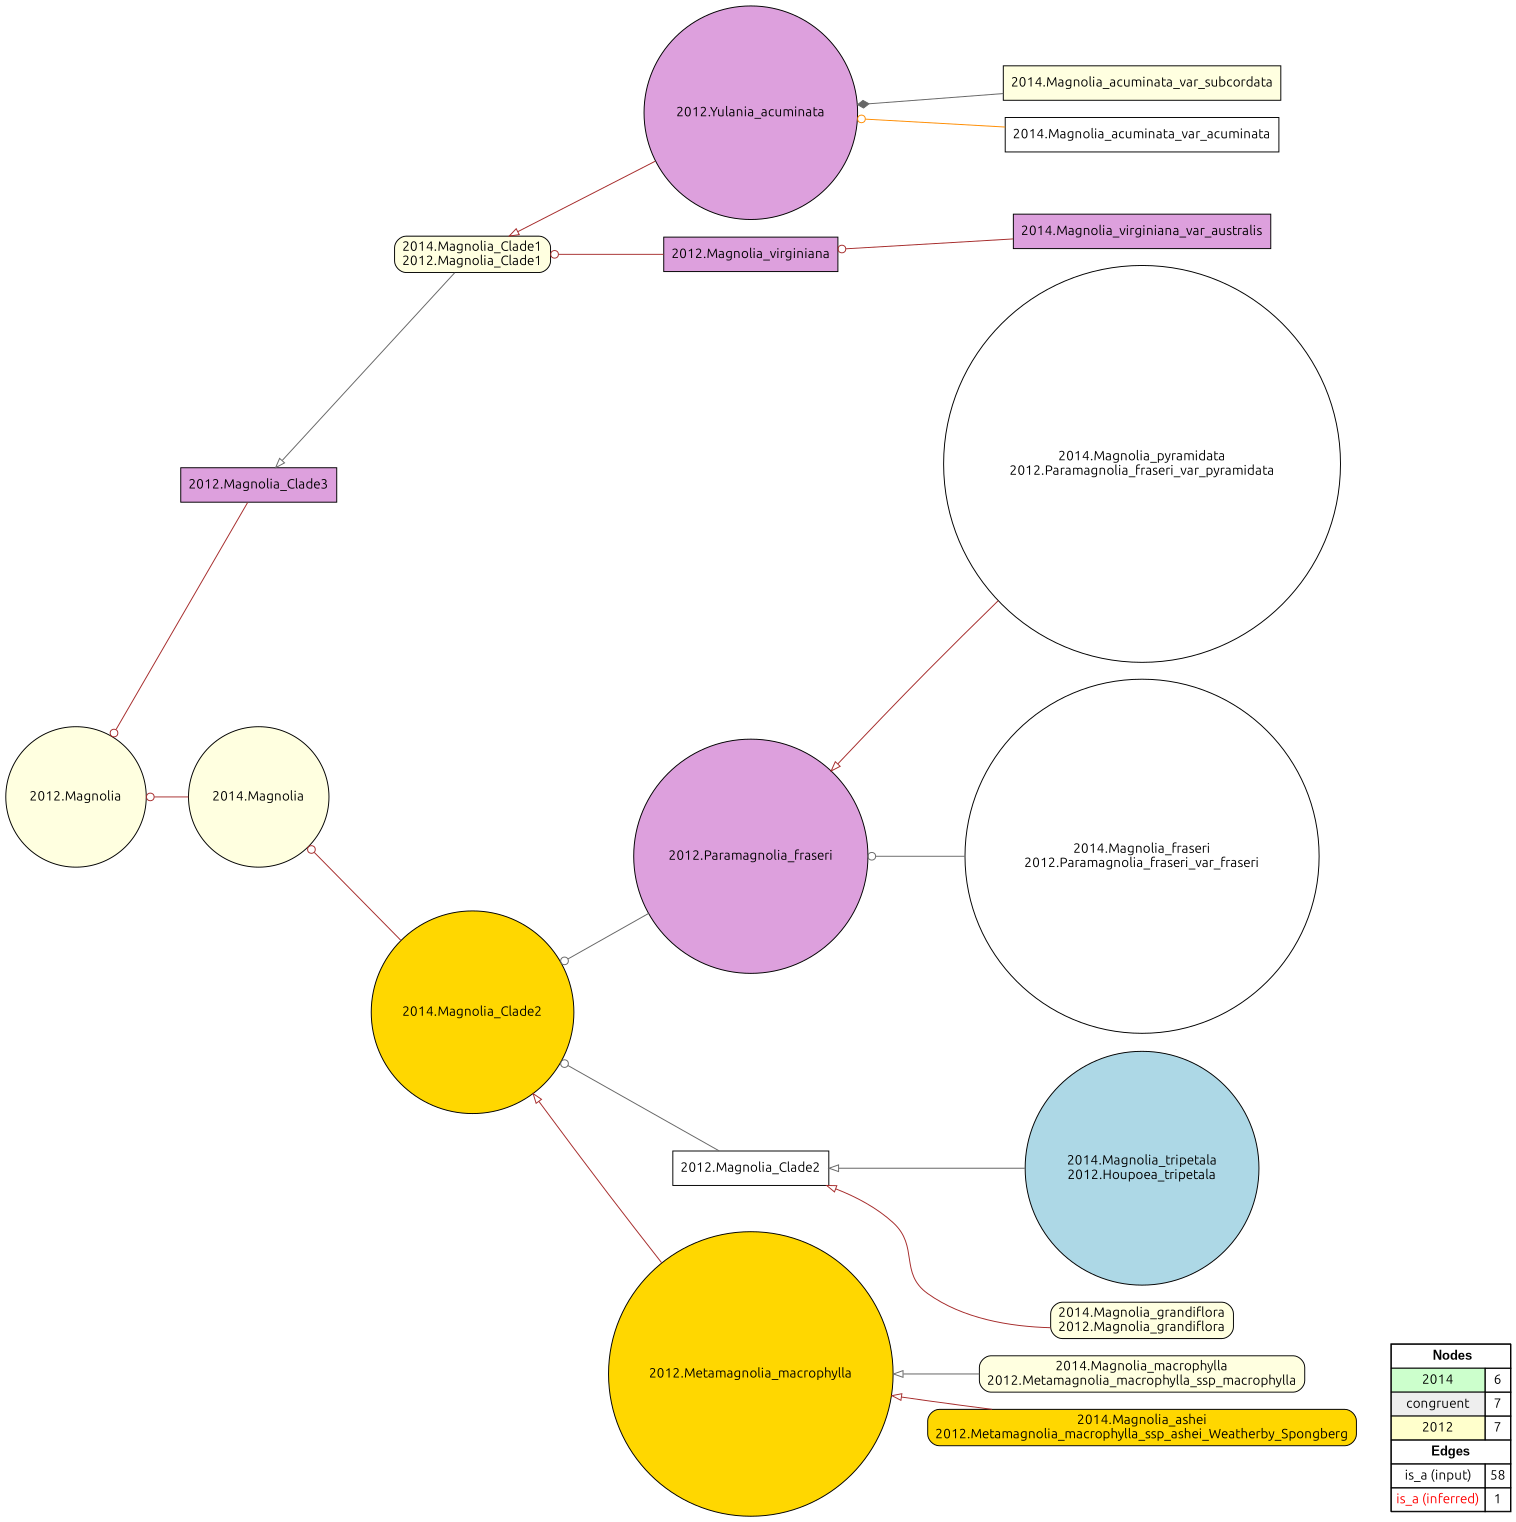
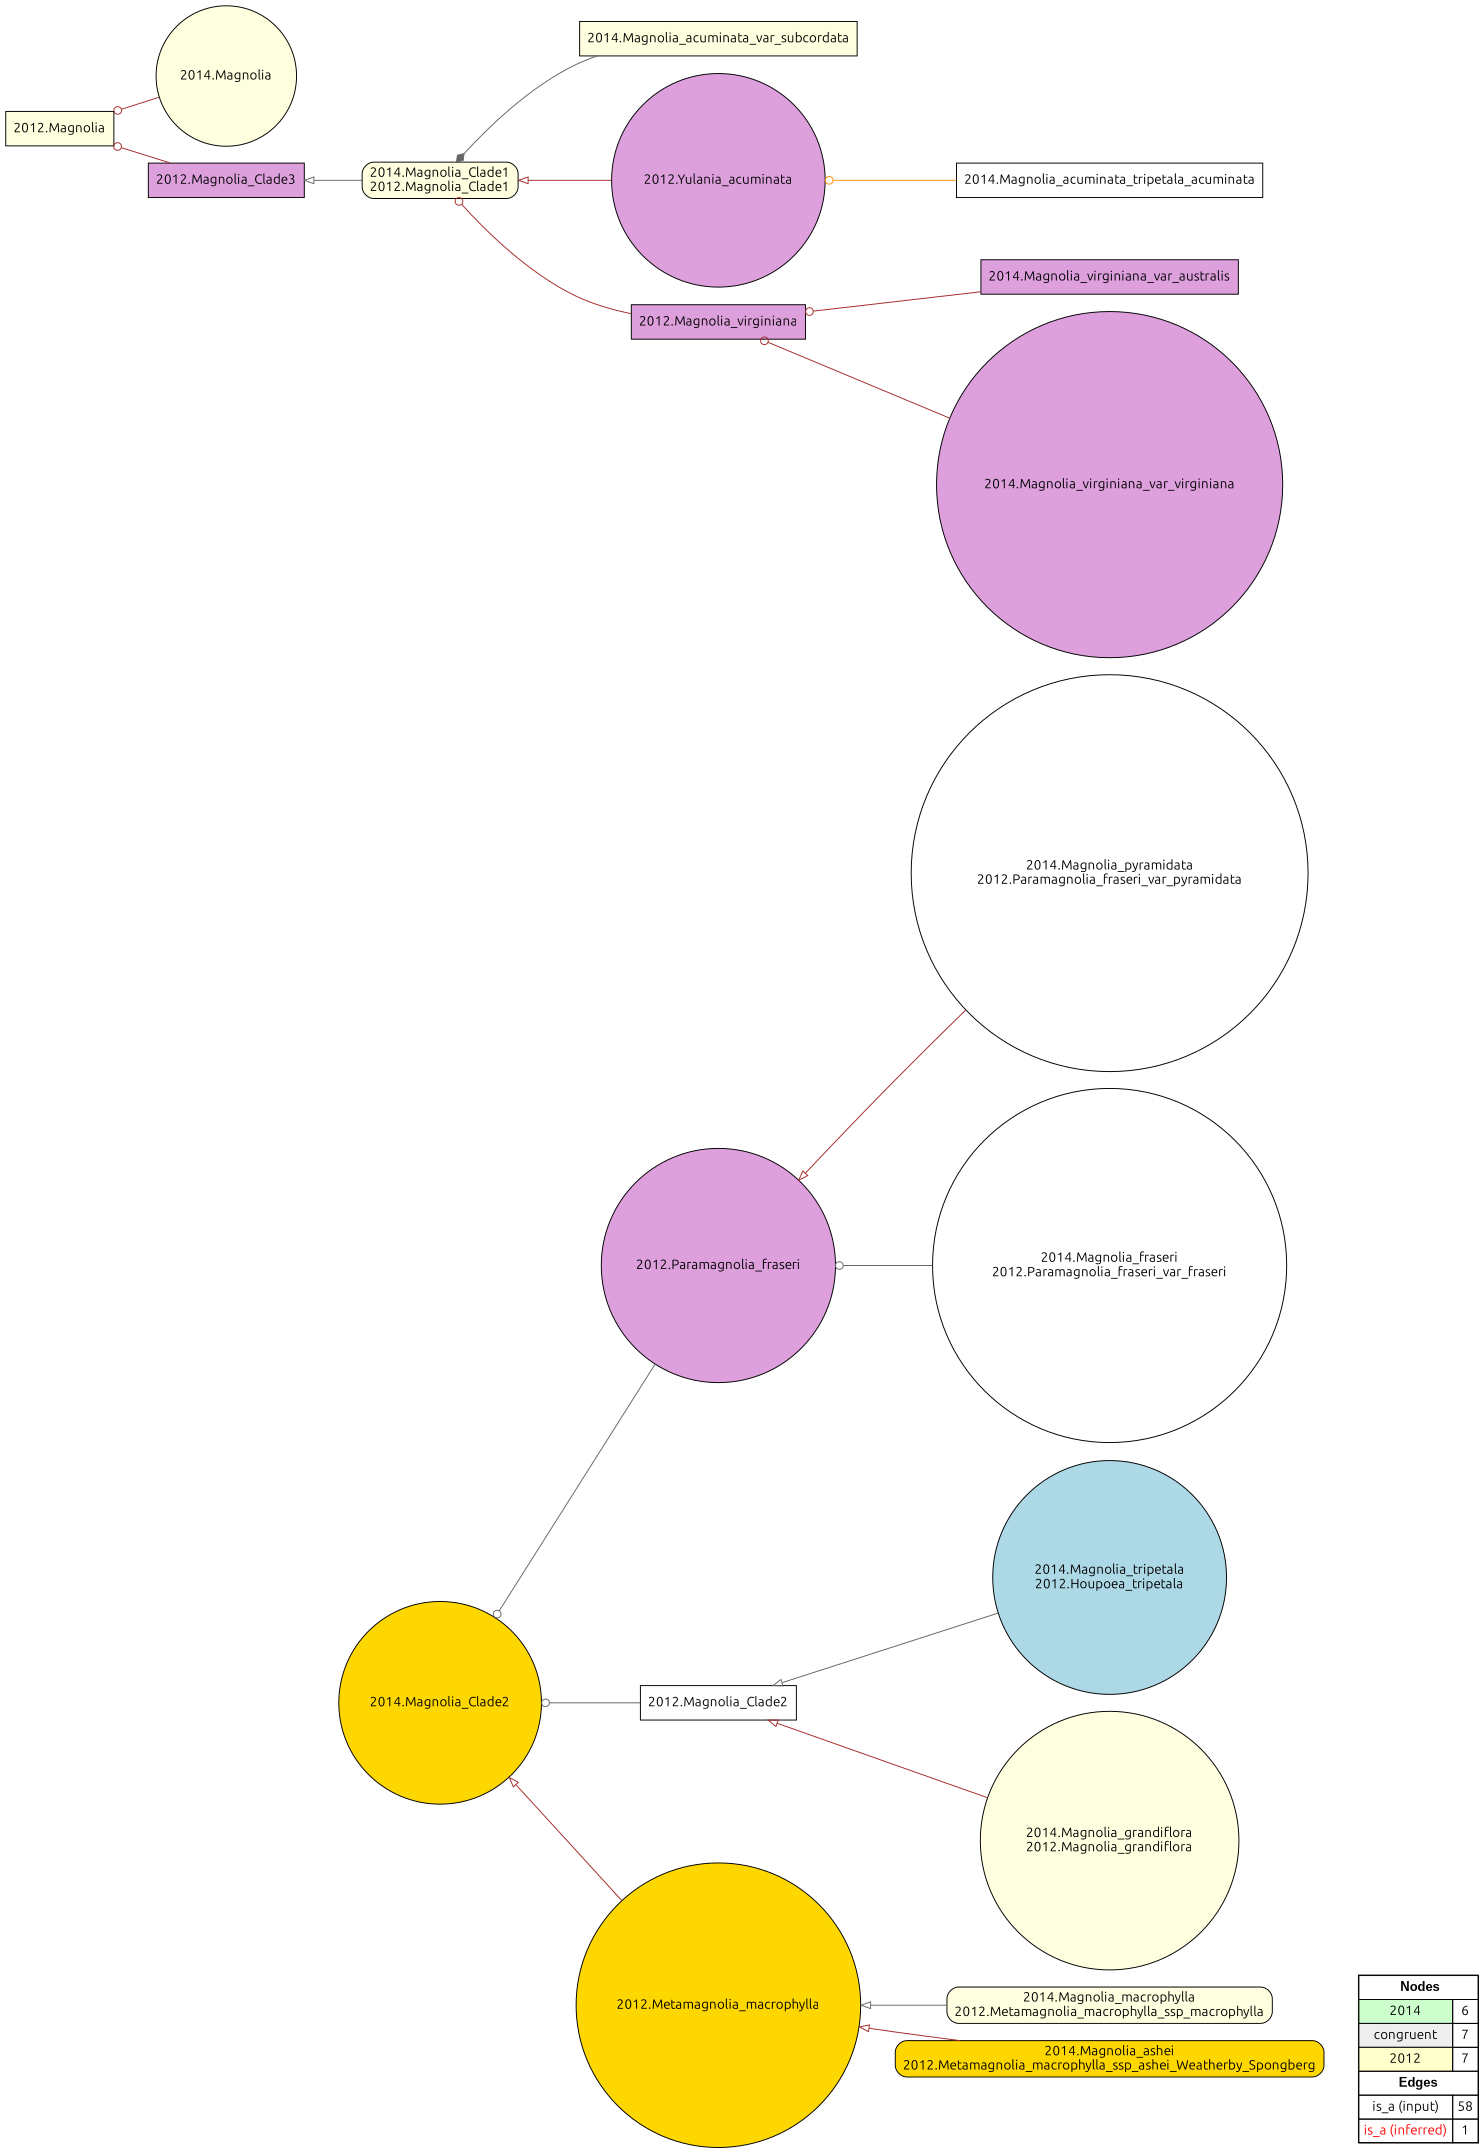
edge "2014.Magnolia_acuminata_var_subcordata" -> "2012.Yulania_acuminata": now "2014.Magnolia_acuminata_var_subcordata" -> "2014.Magnolia_Clade1 2012.Magnolia_Clade1"
node "2014.Magnolia_acuminata_var_acuminata": label "2014.Magnolia_acuminata_var_acuminata" -> "2014.Magnolia_acuminata_tripetala_acuminata"
node "2014.Magnolia_virginiana_var_virginiana": added
node "2012.Magnolia": shape circle -> box
edge "2014.Magnolia_Clade2" -> "2014.Magnolia": removed
node "2014.Magnolia_grandiflora 2012.Magnolia_grandiflora": shape box -> circle
